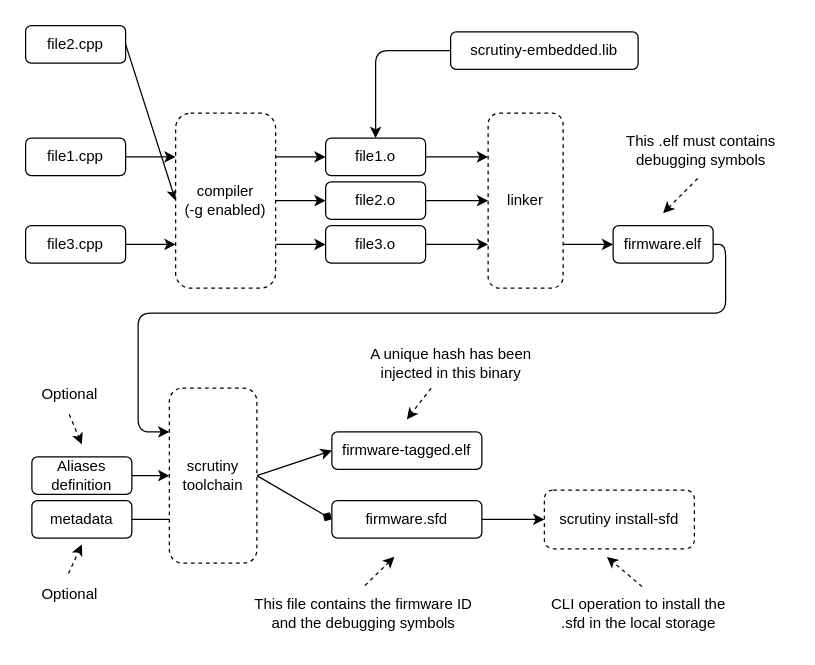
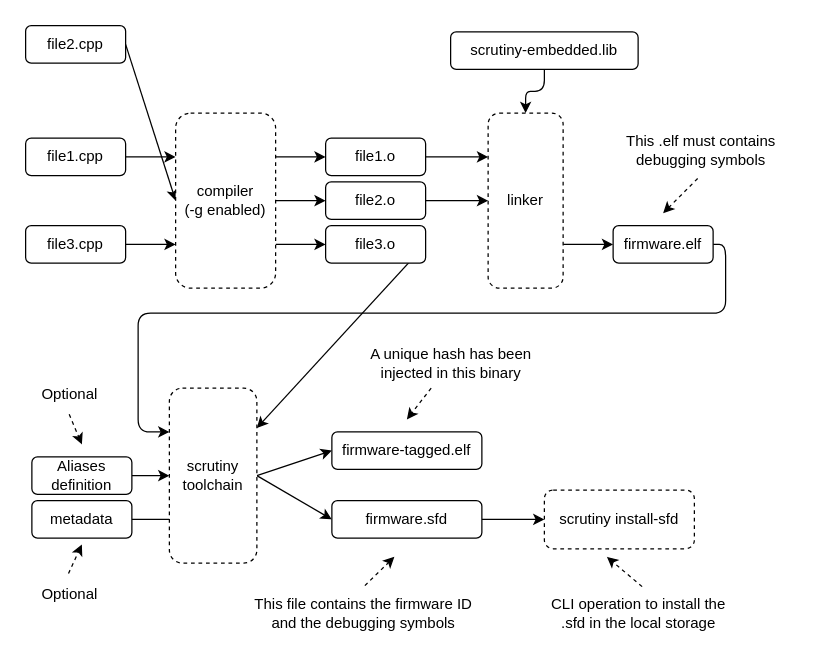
edge "scrutiny-embedded.lib" -> "file1.o": now "scrutiny-embedded.lib" -> "linker"
edge "file3.o" -> "linker": now "file3.o" -> "scrutiny toolchain"
edge "scrutiny toolchain" -> "firmware.sfd": arrowhead diamond -> classic
